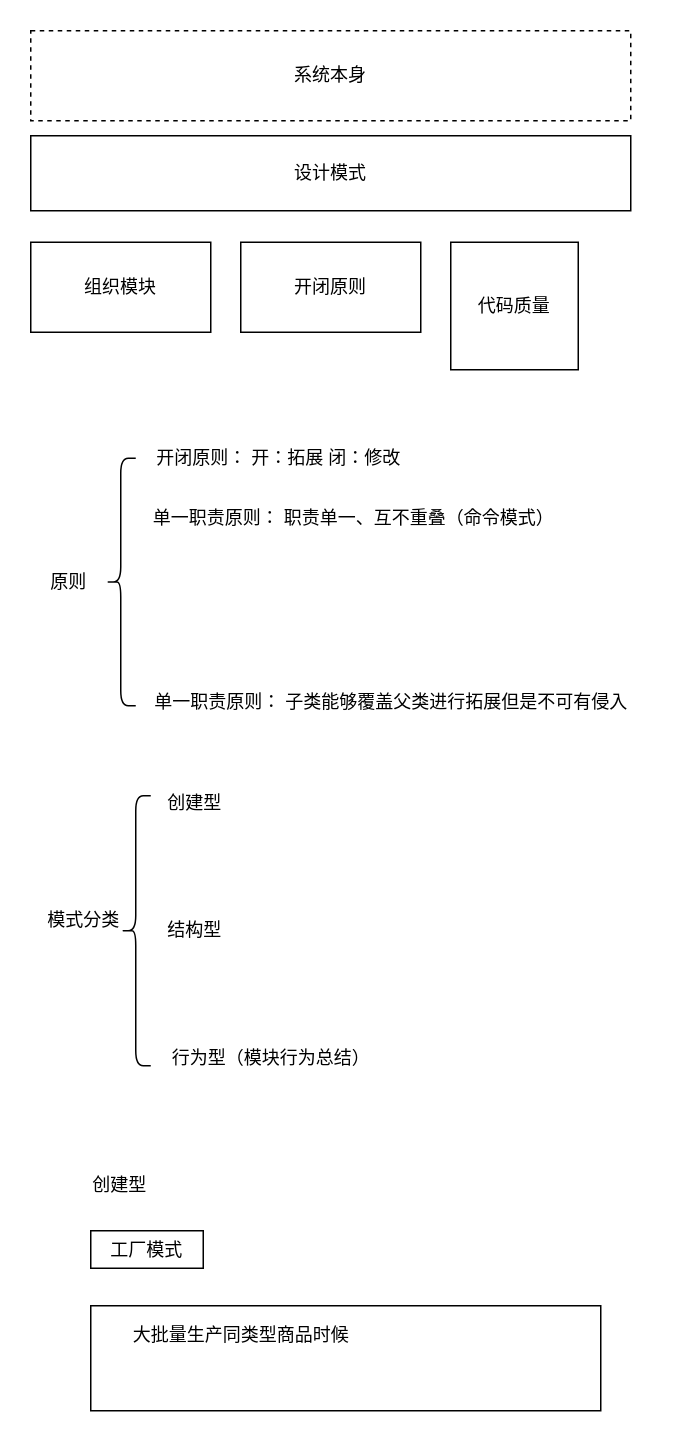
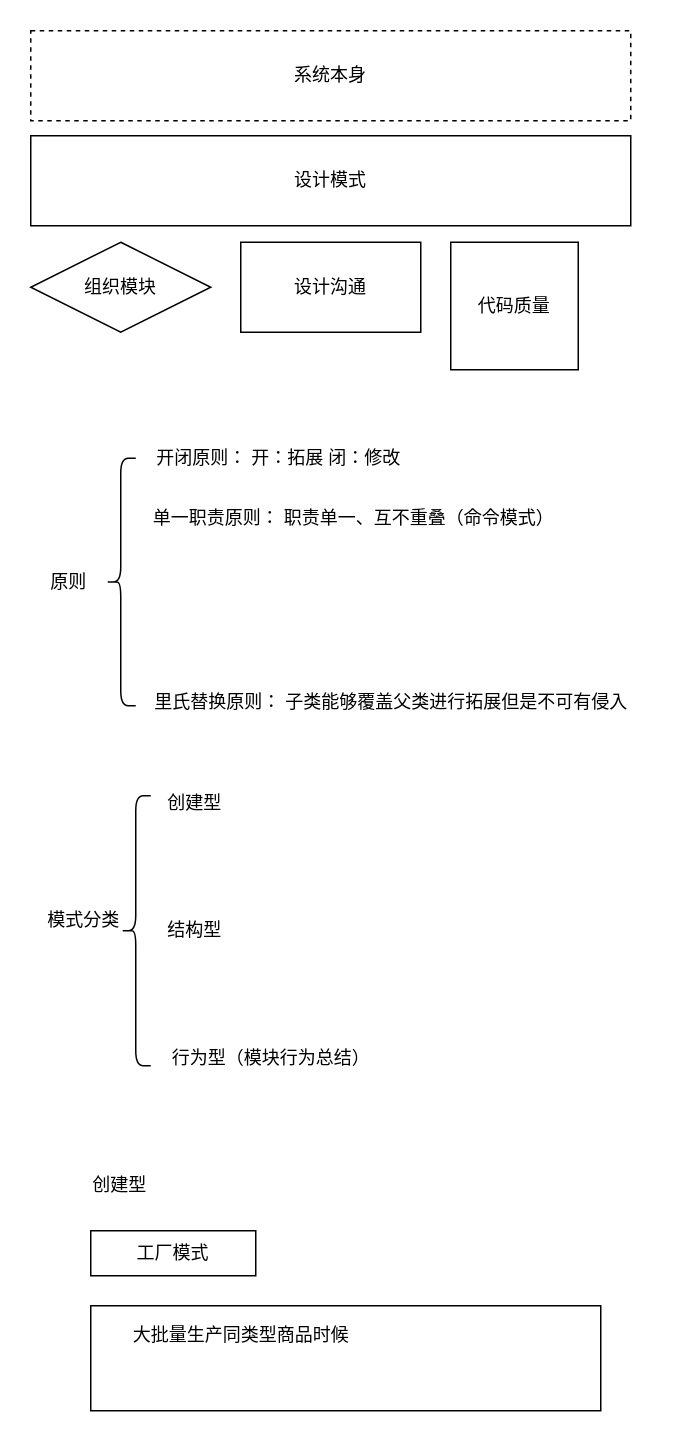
node "设计模式": size 600x75 -> 600x90
node "组织模块": shape rectangle -> diamond
node "开闭原则": label "开闭原则" -> "设计沟通"
node "单一职责原则： 子类能够覆盖父类进行拓展但是不可有侵入": label "单一职责原则： 子类能够覆盖父类进行拓展但是不可有侵入" -> "里氏替换原则： 子类能够覆盖父类进行拓展但是不可有侵入"
node "工厂模式": size 113x38 -> 165x45
